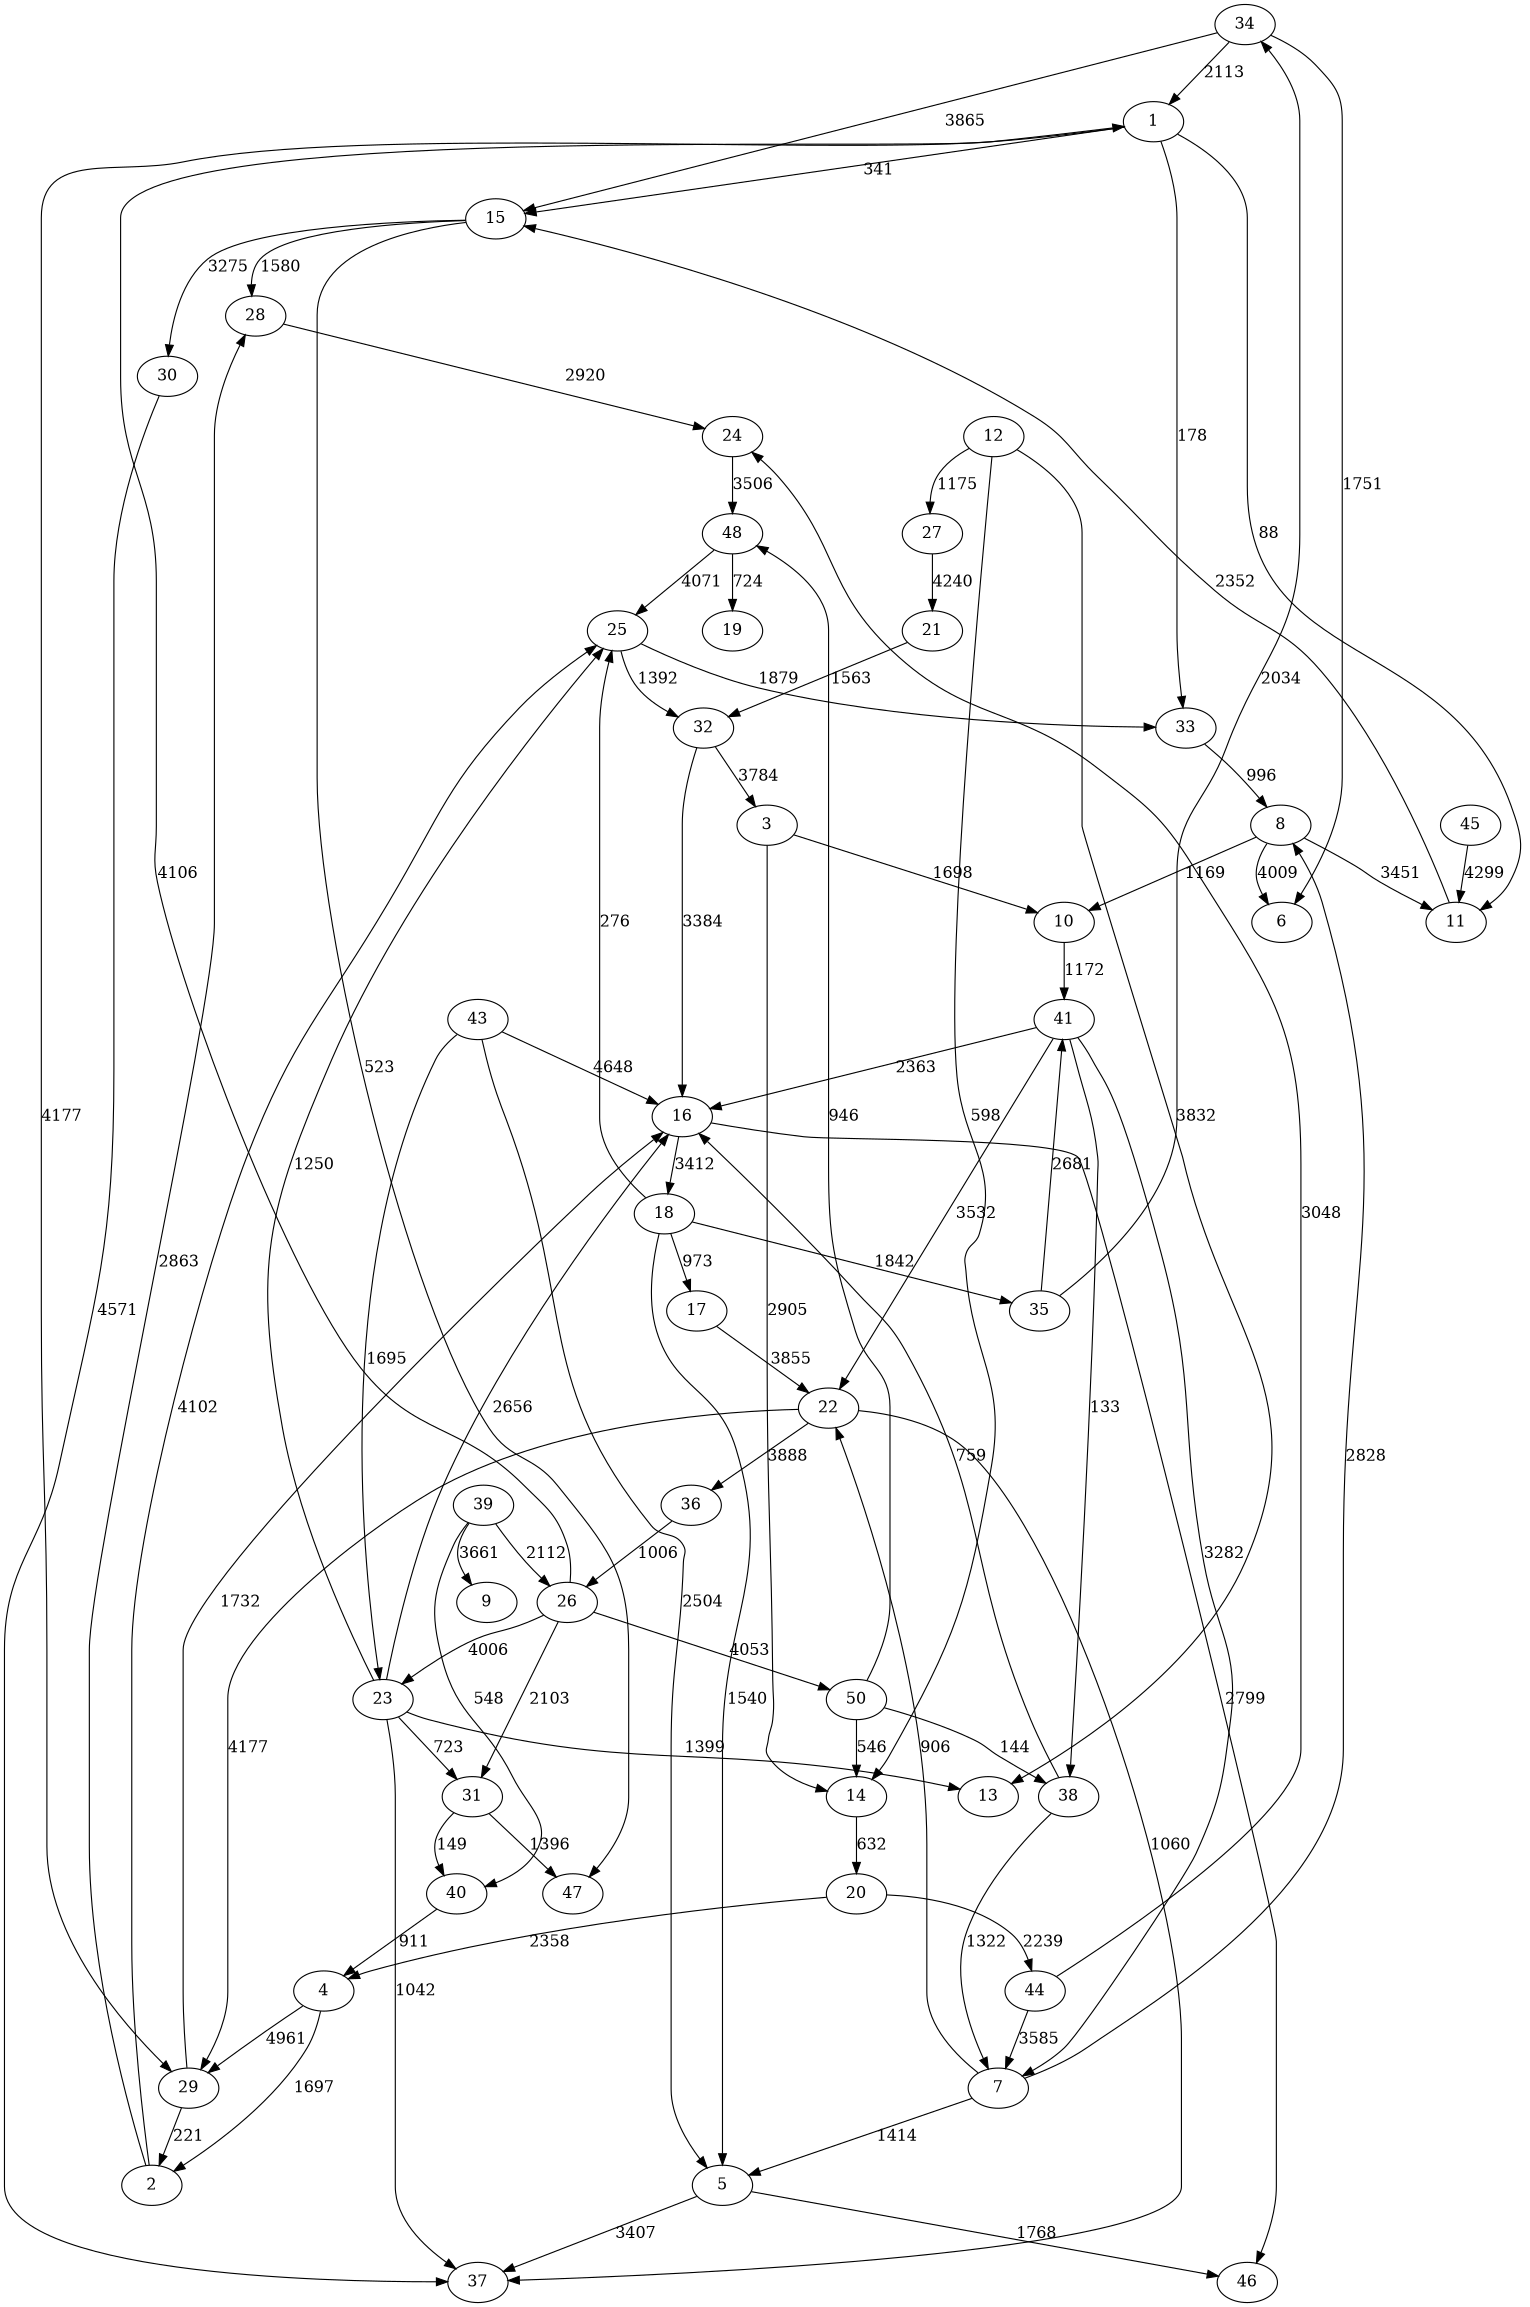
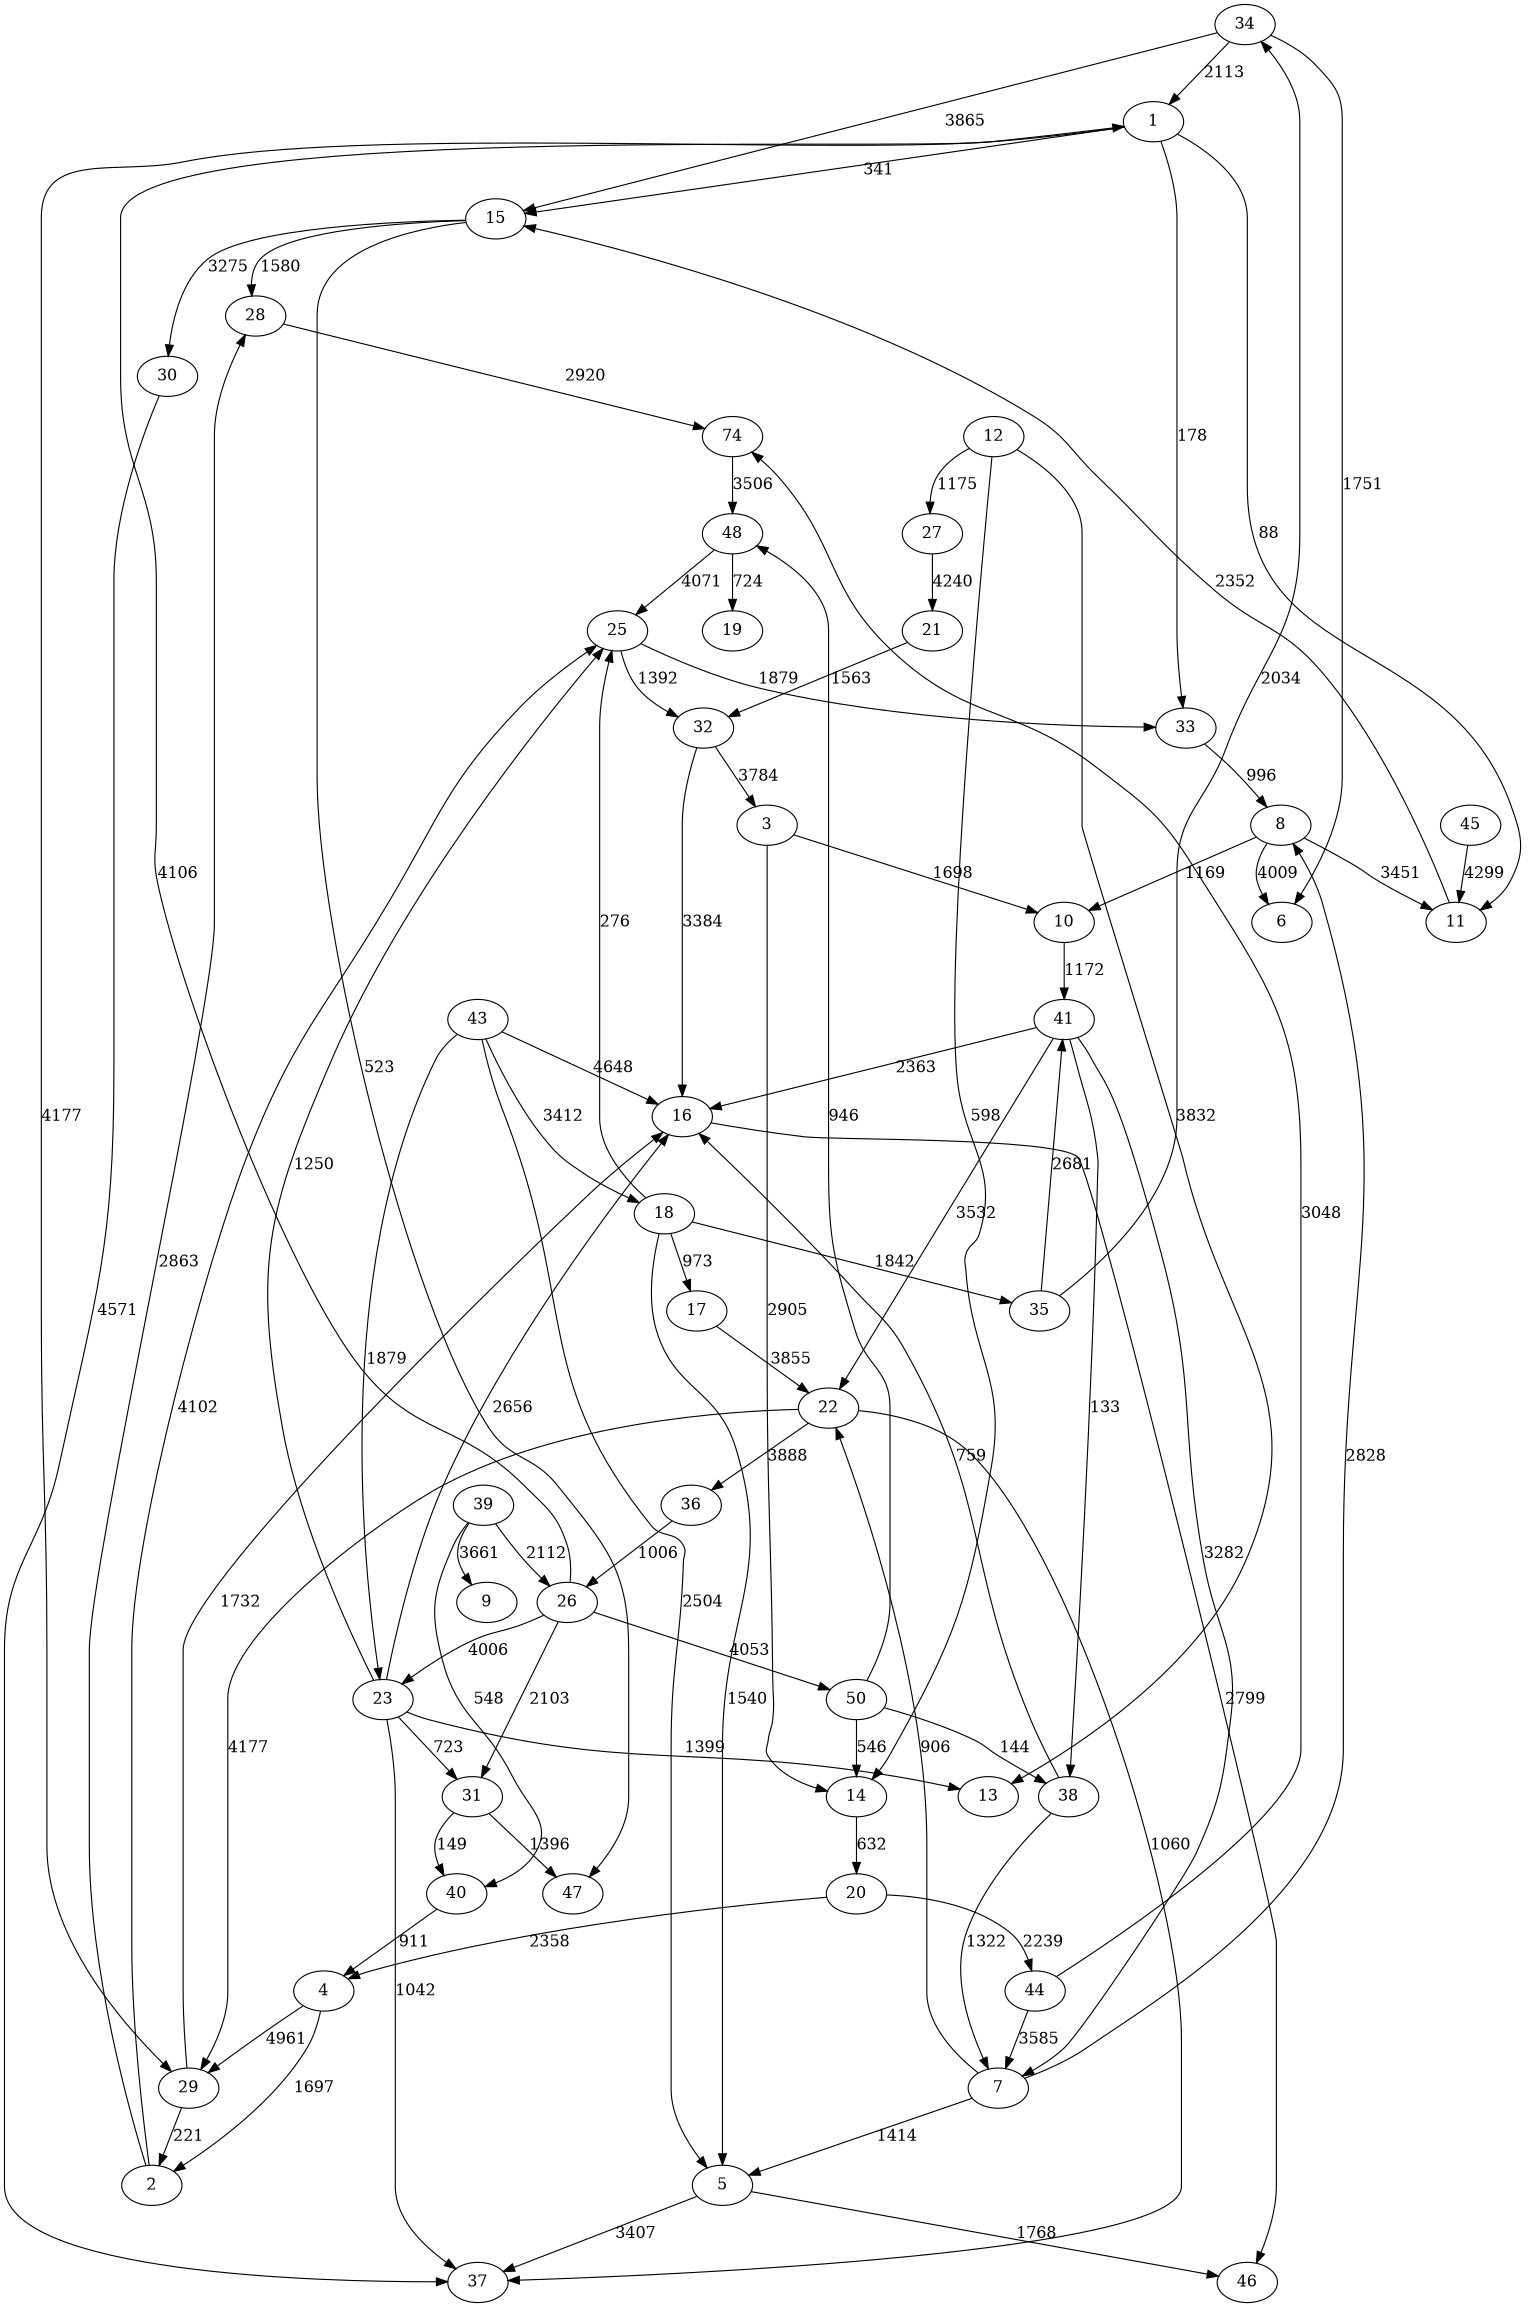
node "24": label "24" -> "74"
edge "16" -> "18": now "43" -> "18"
edge "43" -> "23": label "1695" -> "1879"
